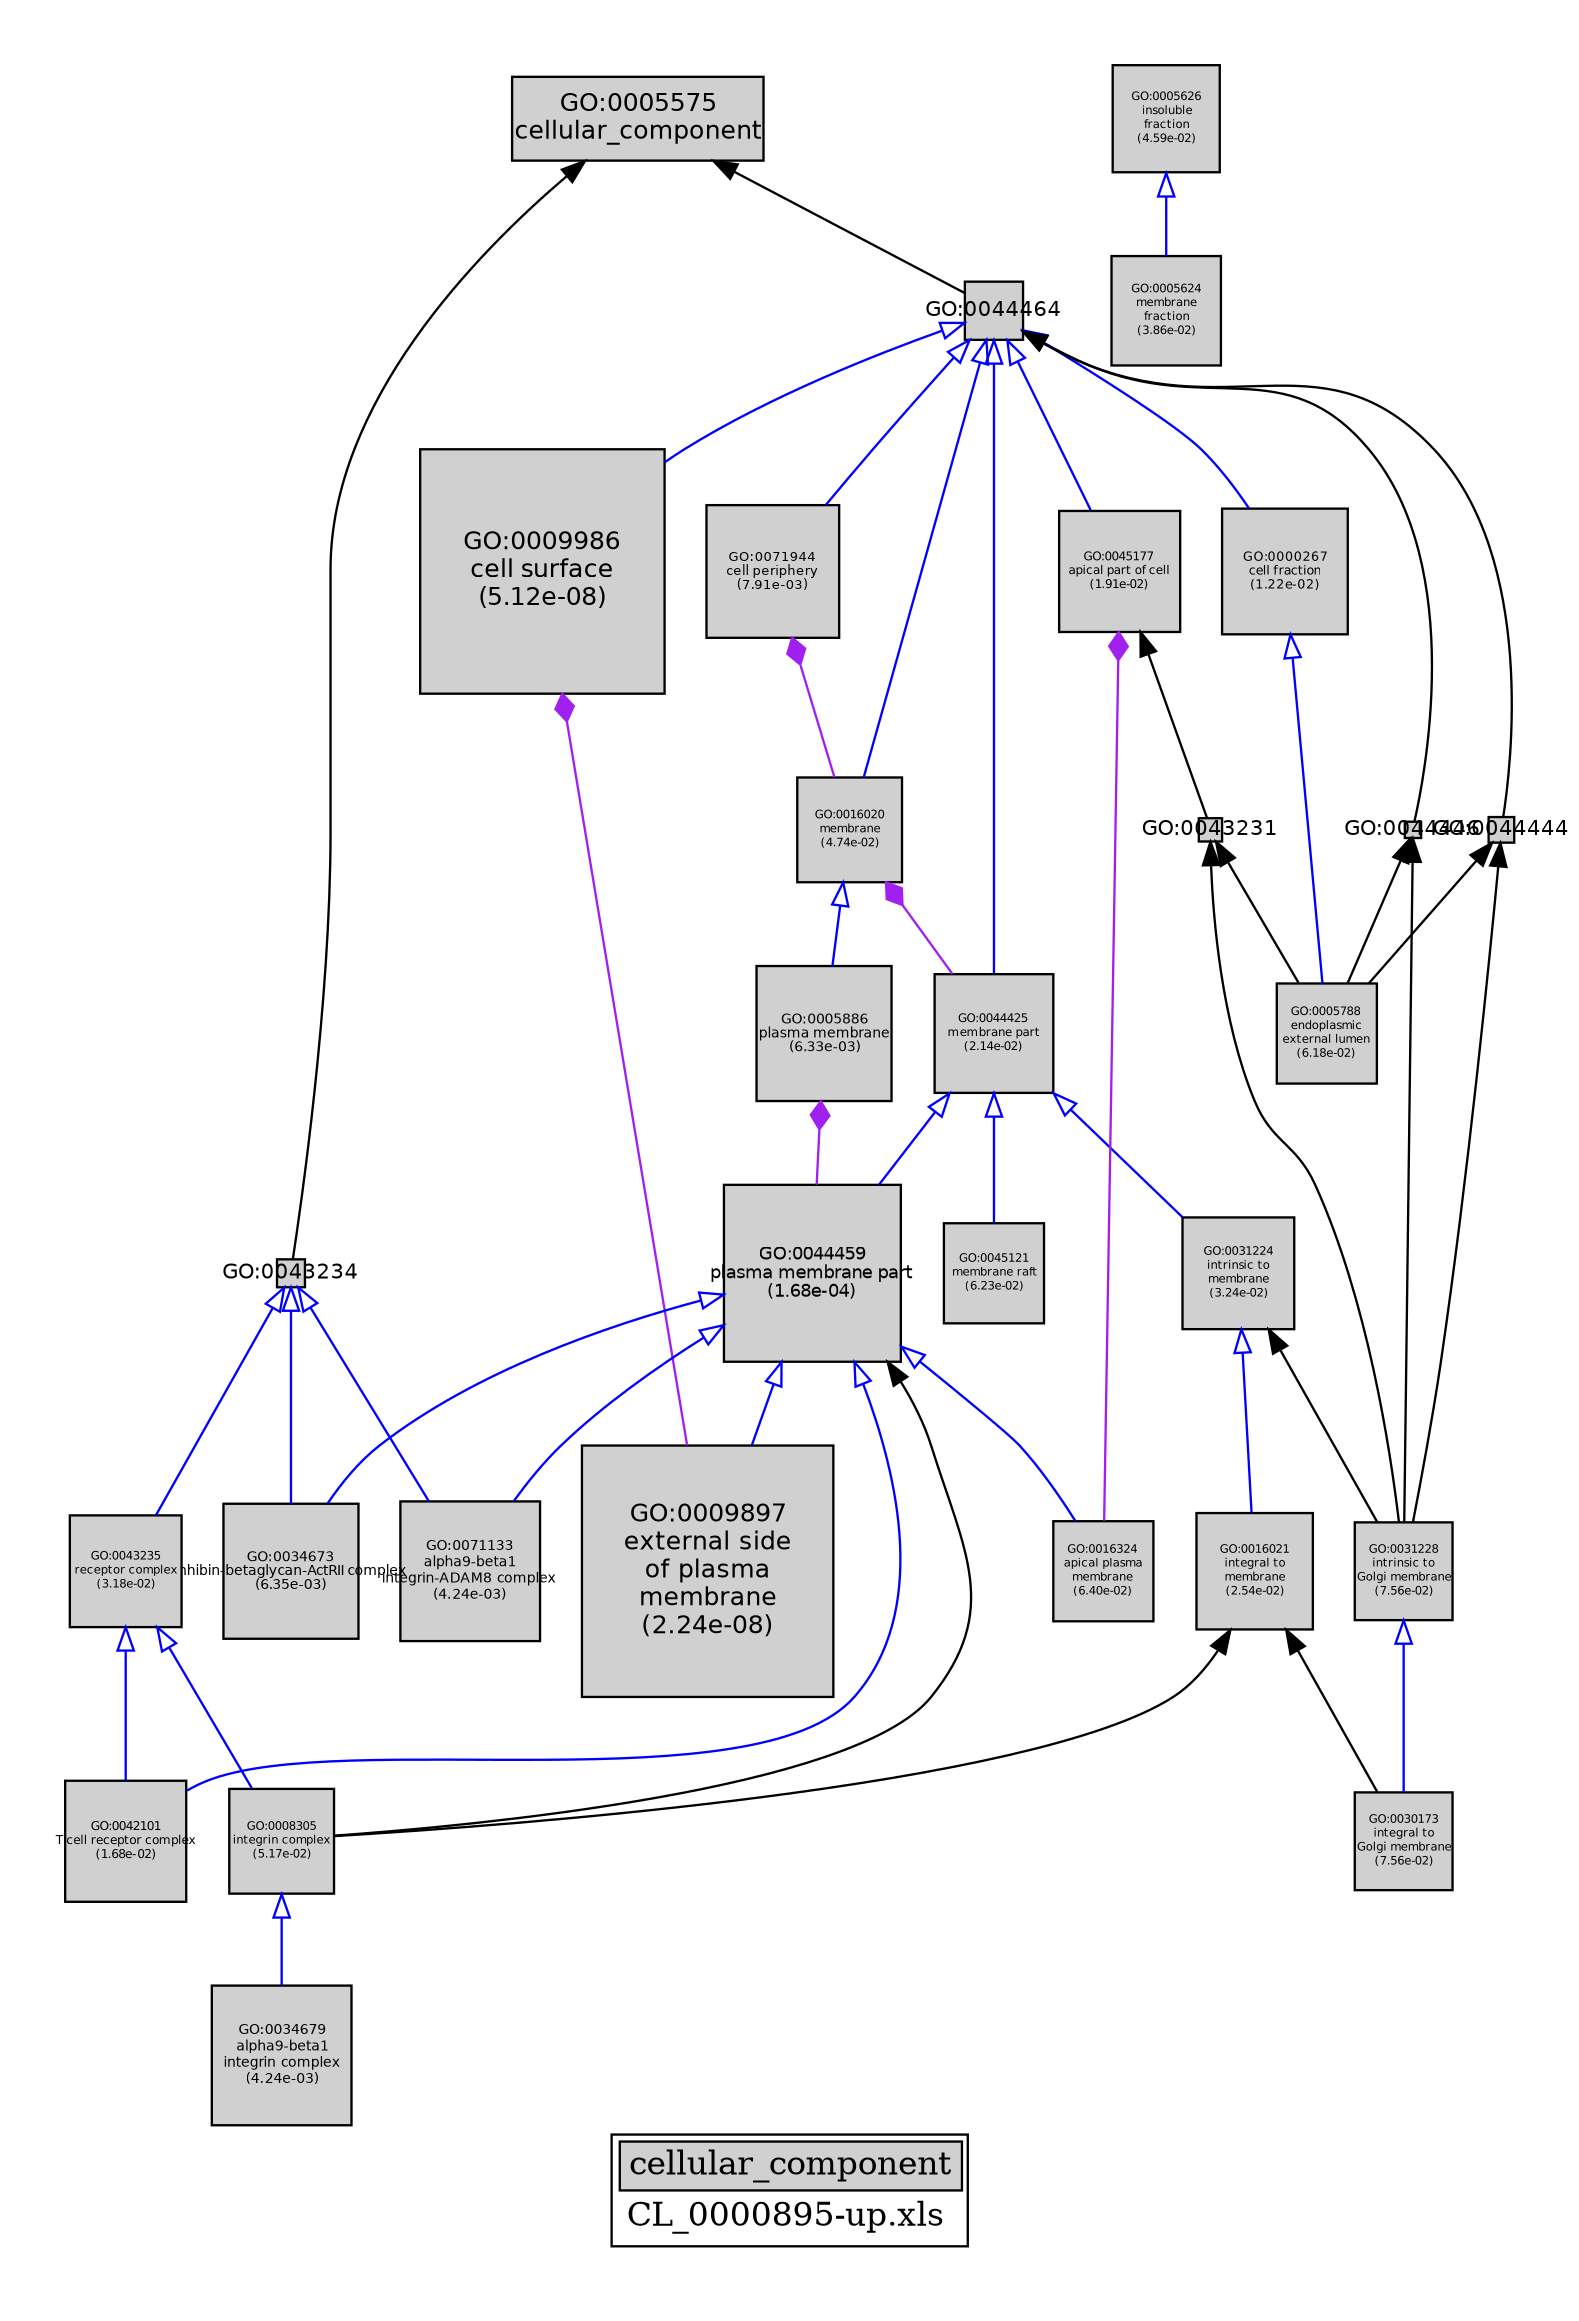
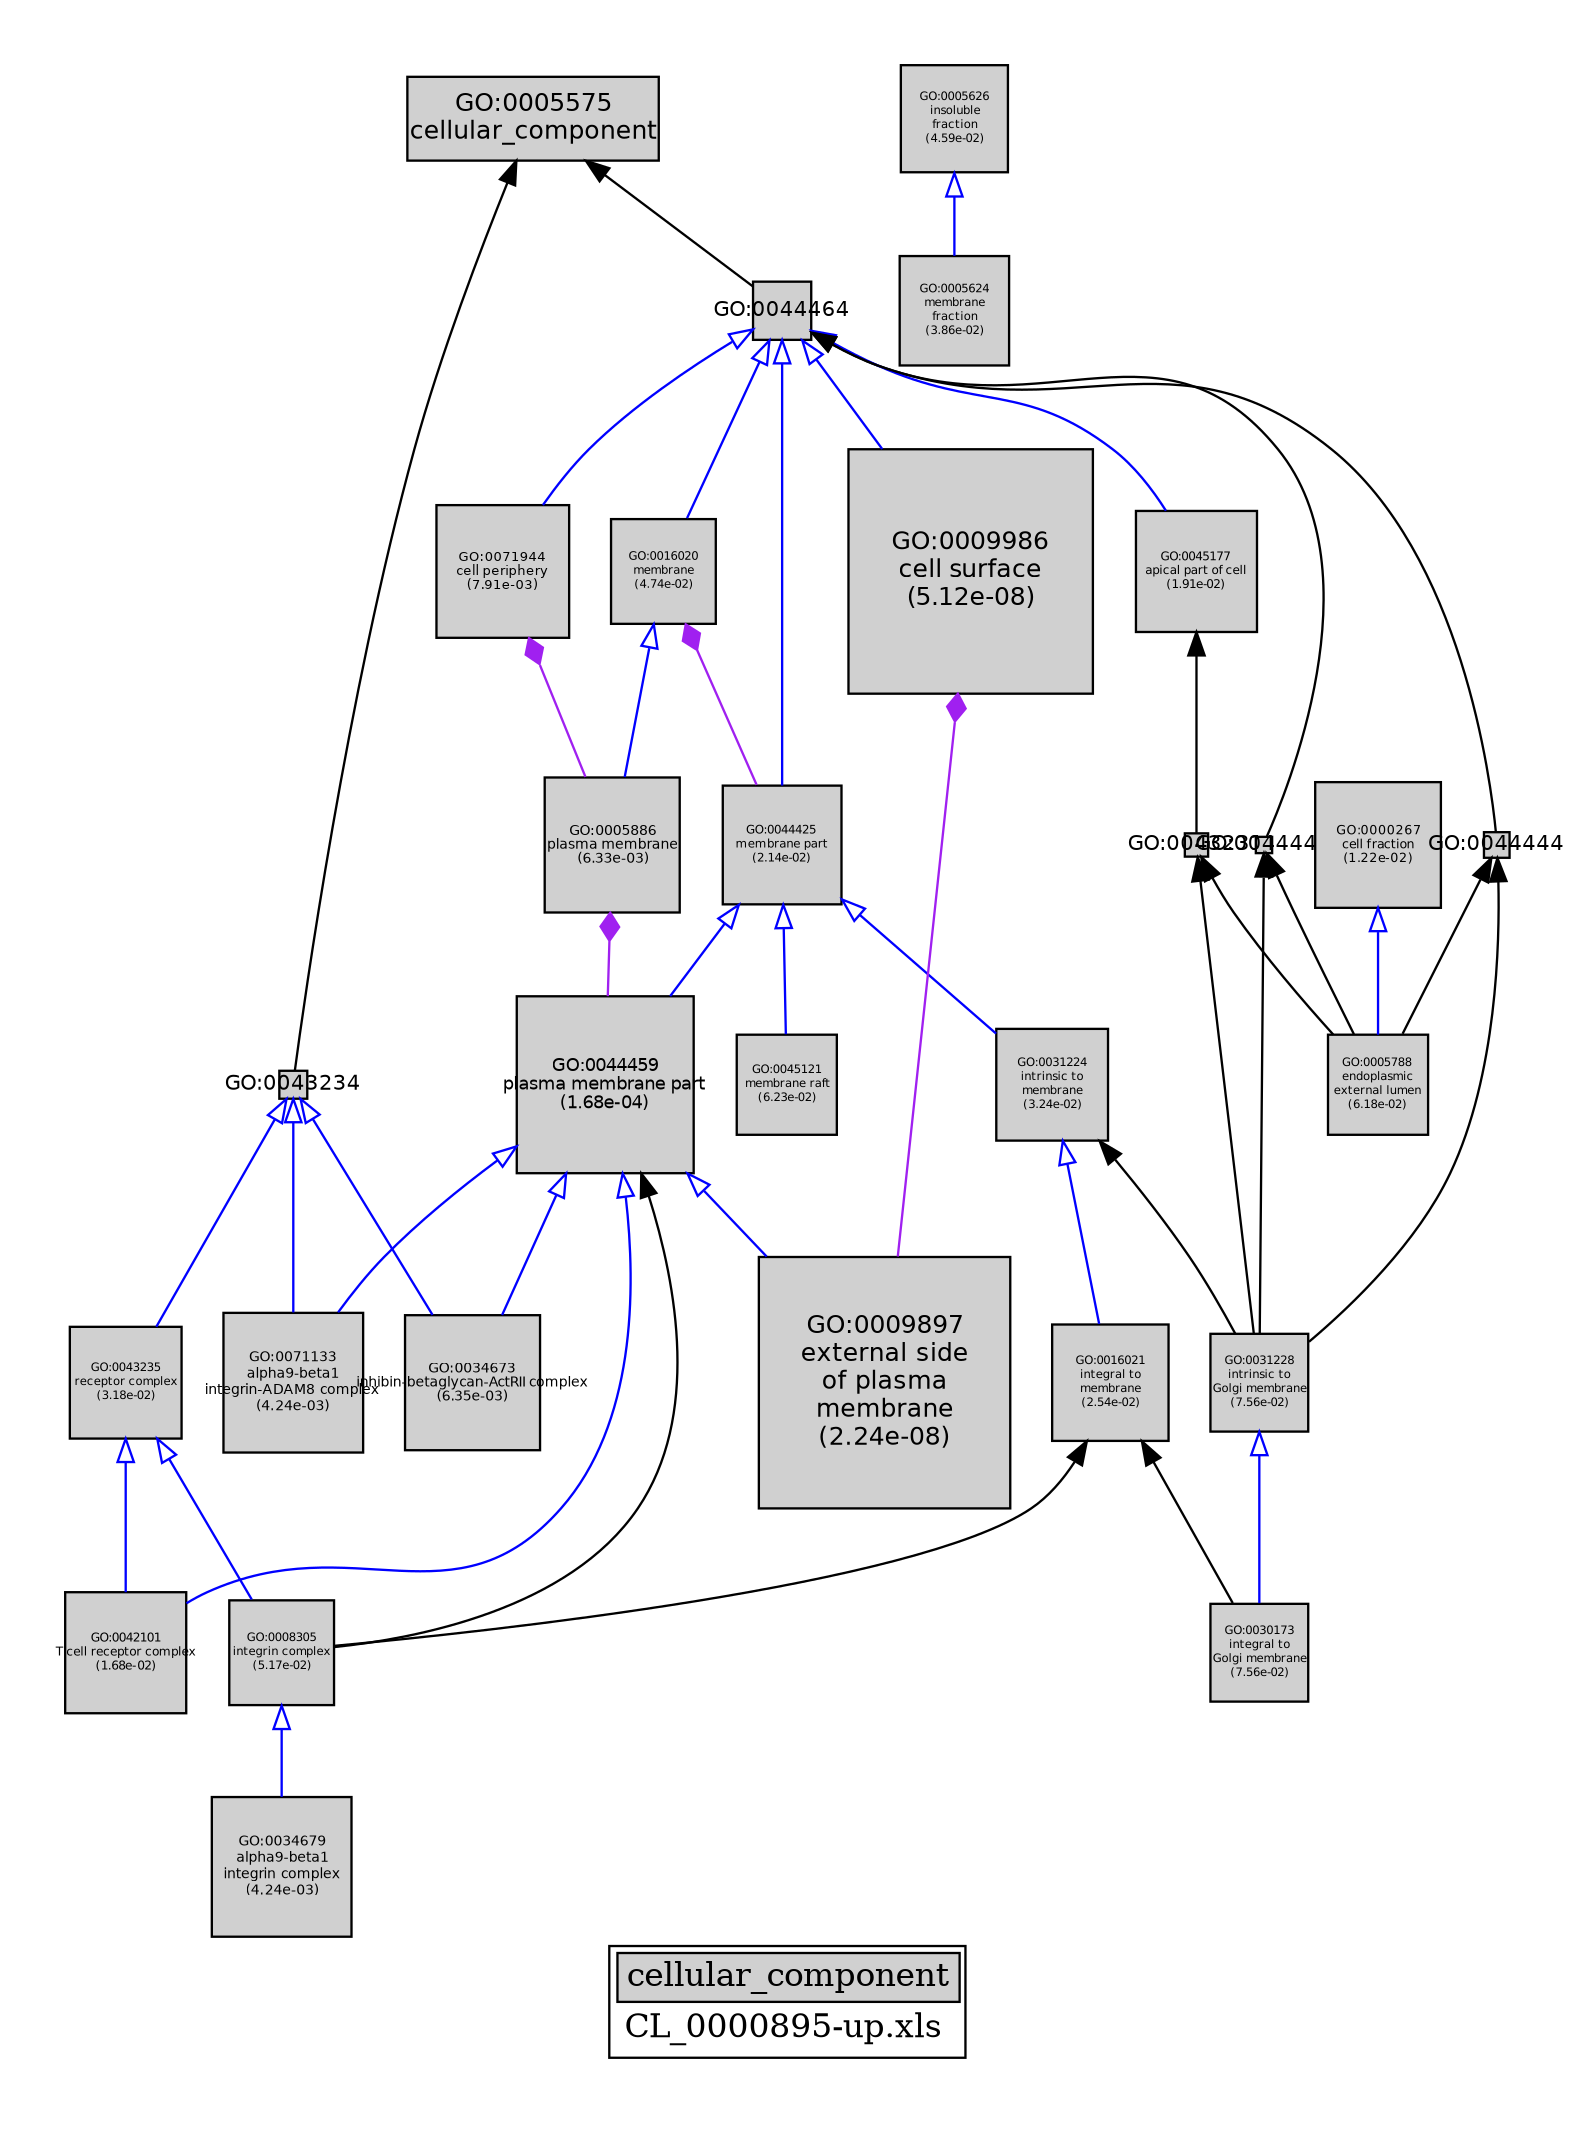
edge "GO:0000267" -> "GO:0044464": removed
edge "GO:0016020" -> "GO:0071944": now "GO:0005886" -> "GO:0071944"
node "GO:0016324": removed
